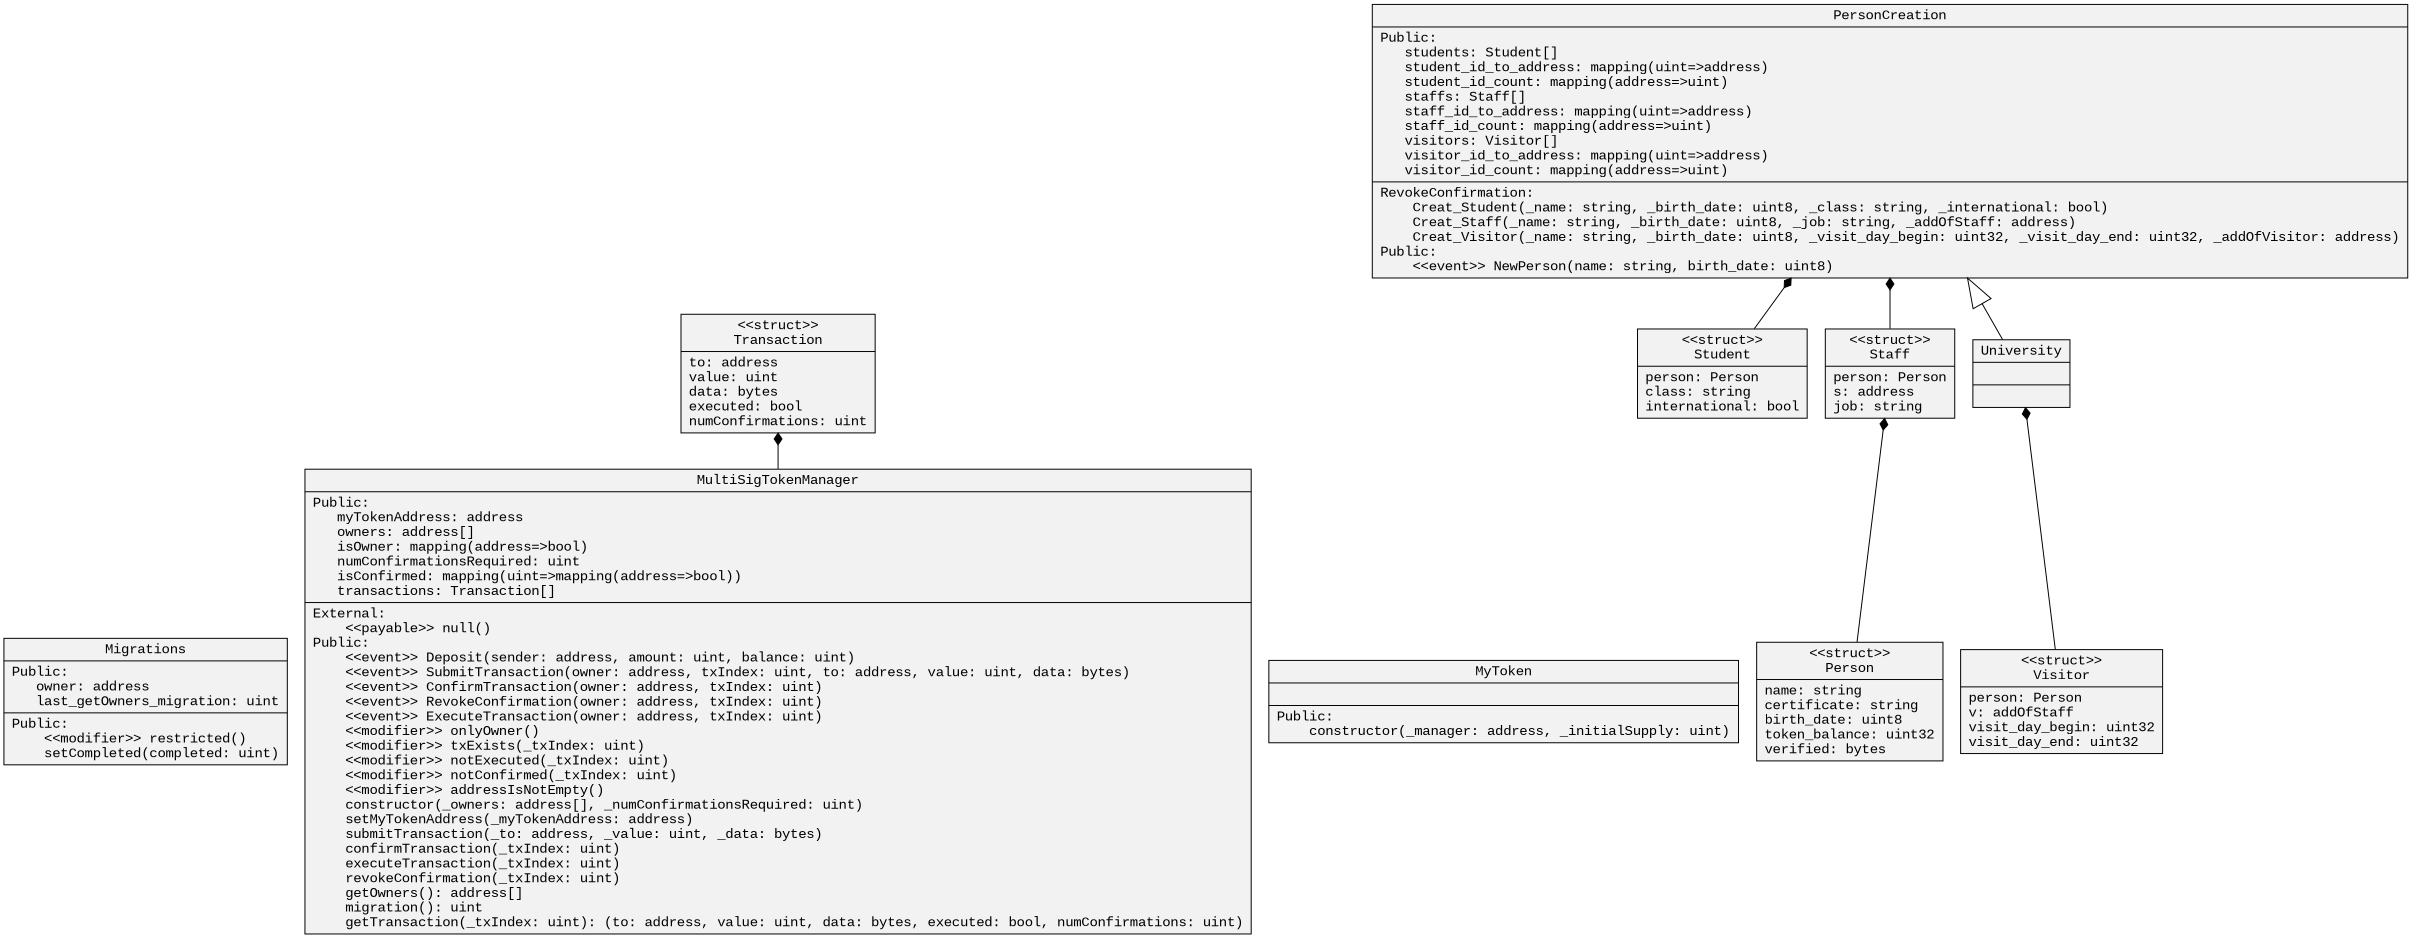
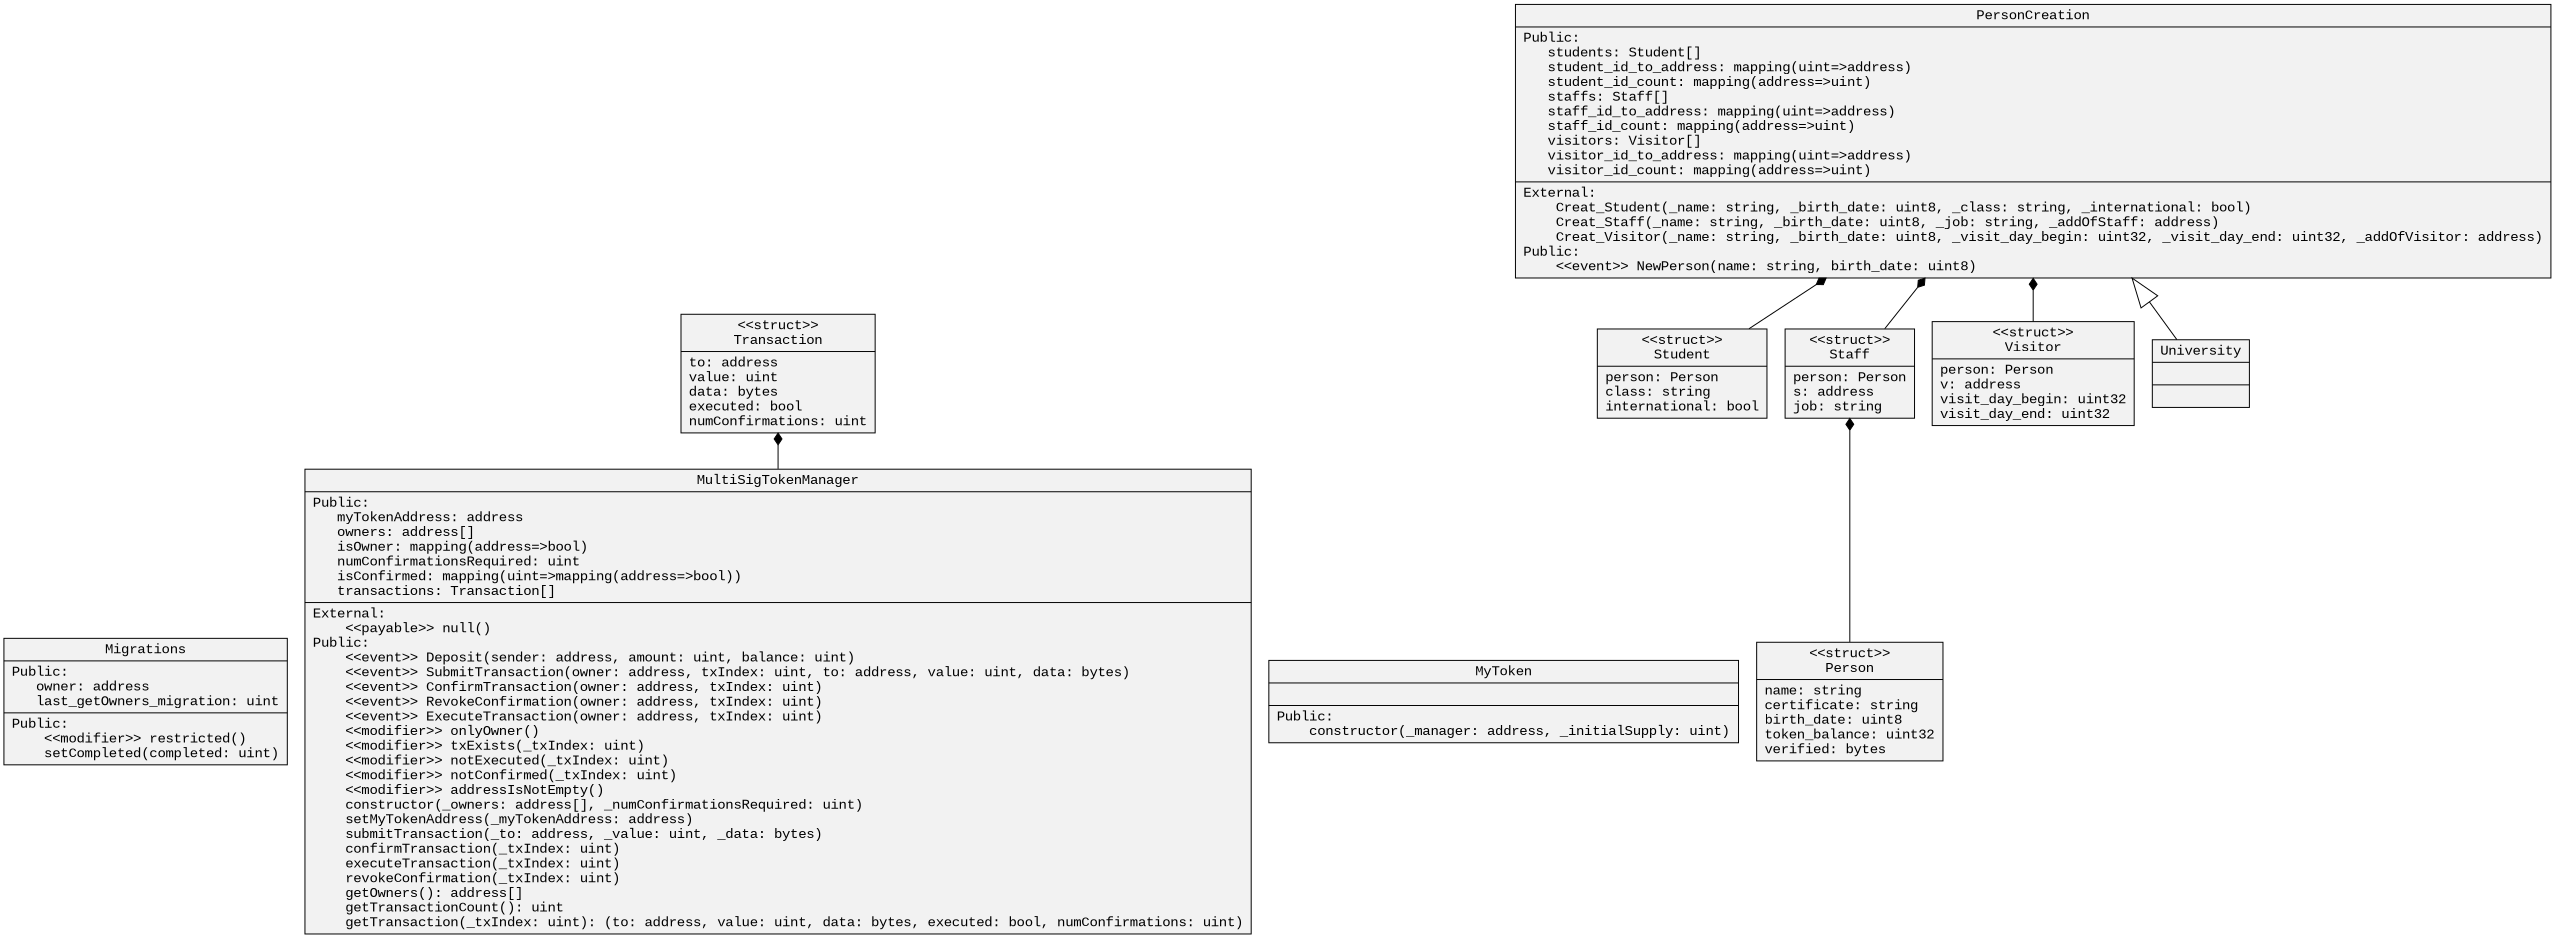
node "PersonCreation": text "RevokeConfirmation:" -> "External:"
edge "Visitor" -> "University": now "Visitor" -> "PersonCreation"
node "Visitor": text "v: addOfStaff" -> "v: address"
node "MultiSigTokenManager": text "migration(): uint" -> "getTransactionCount(): uint"
